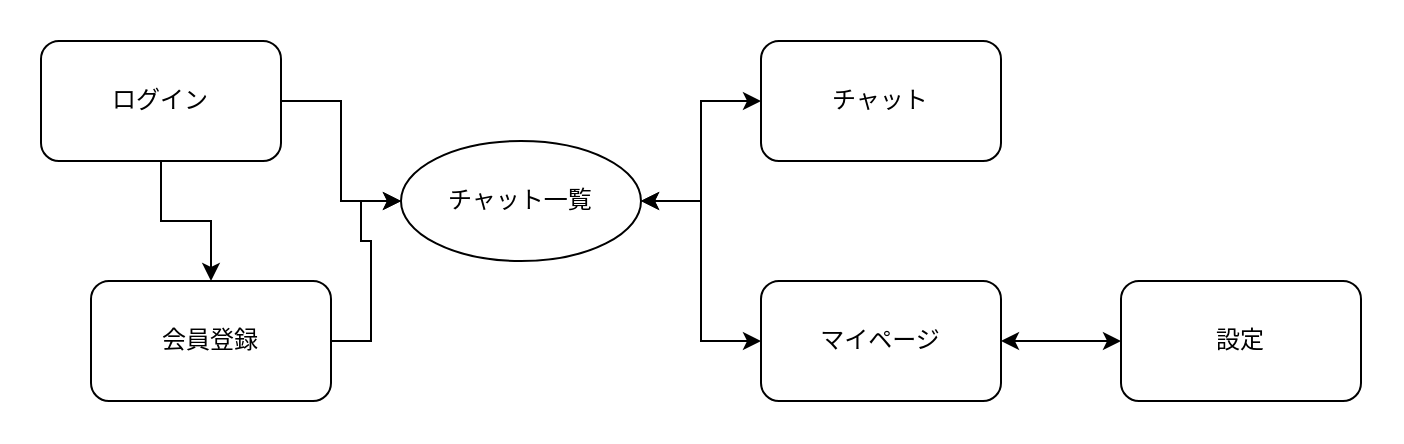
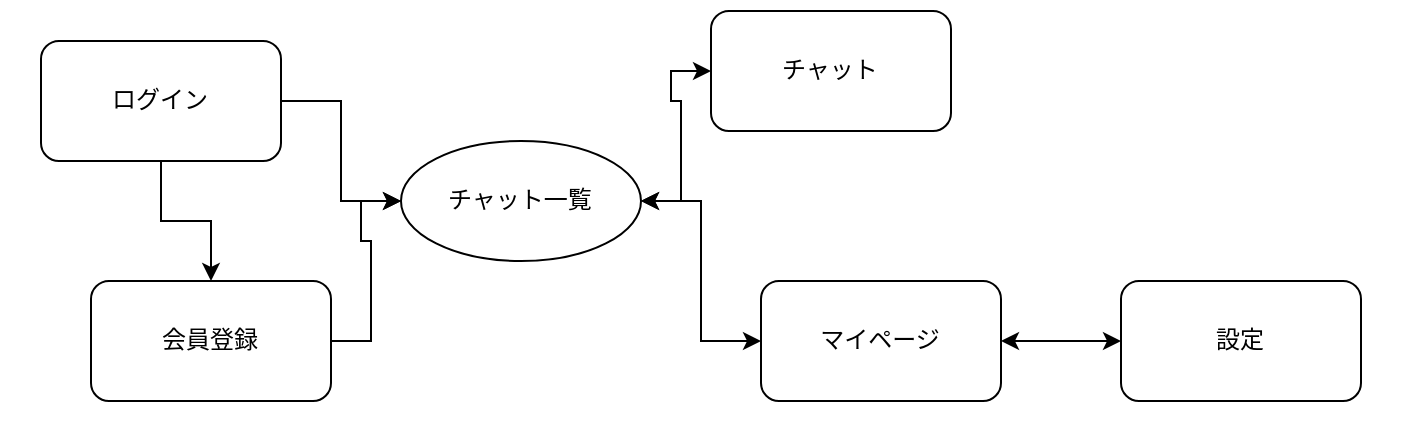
node "チャット": moved (881, 101) -> (831, 71)
